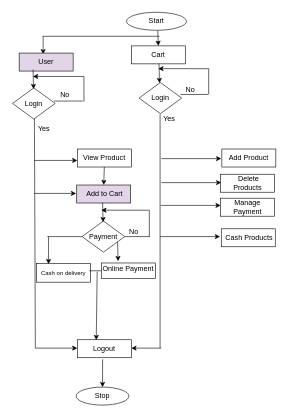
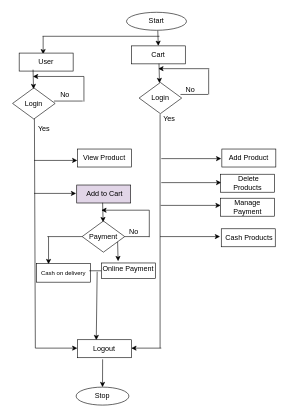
node "User": fillcolor #e1d5e7 -> #ffffff
edge "View Product" -> "Add to Cart": removed
